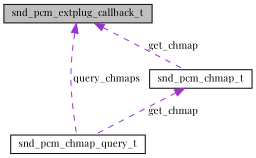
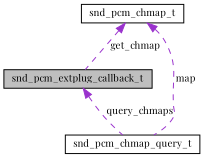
edge "snd_pcm_chmap_t" -> "snd_pcm_extplug_callback_t": reversed
edge "snd_pcm_chmap_query_t" -> "snd_pcm_chmap_t": label " get_chmap" -> " map"
